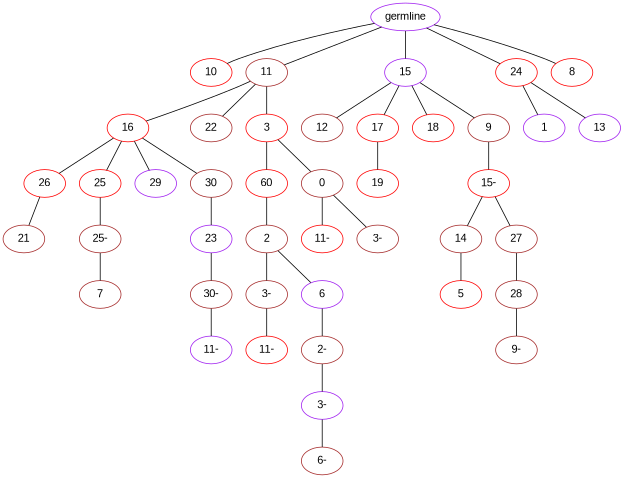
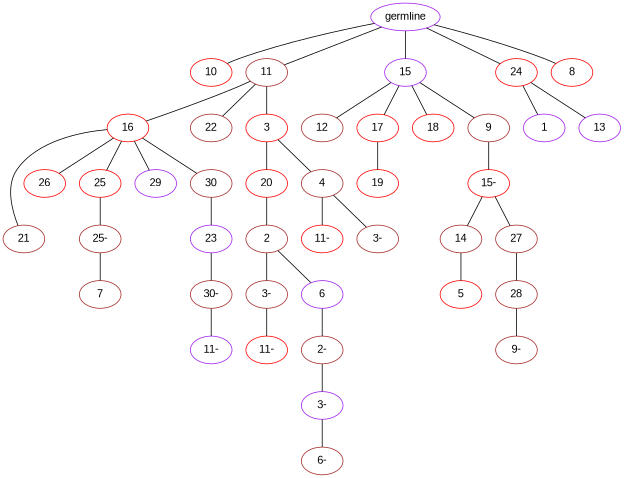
node "60": label "60" -> "20"
node "0": label "0" -> "4"
edge "26" -- "21": now "16" -- "21"
